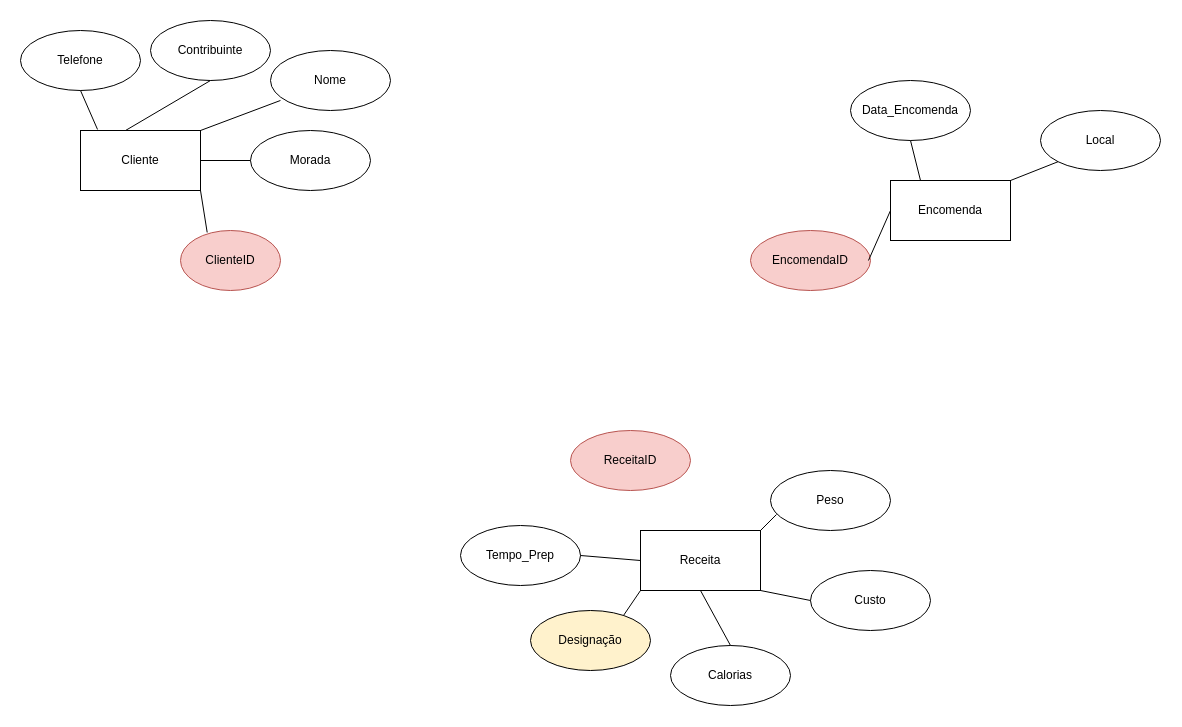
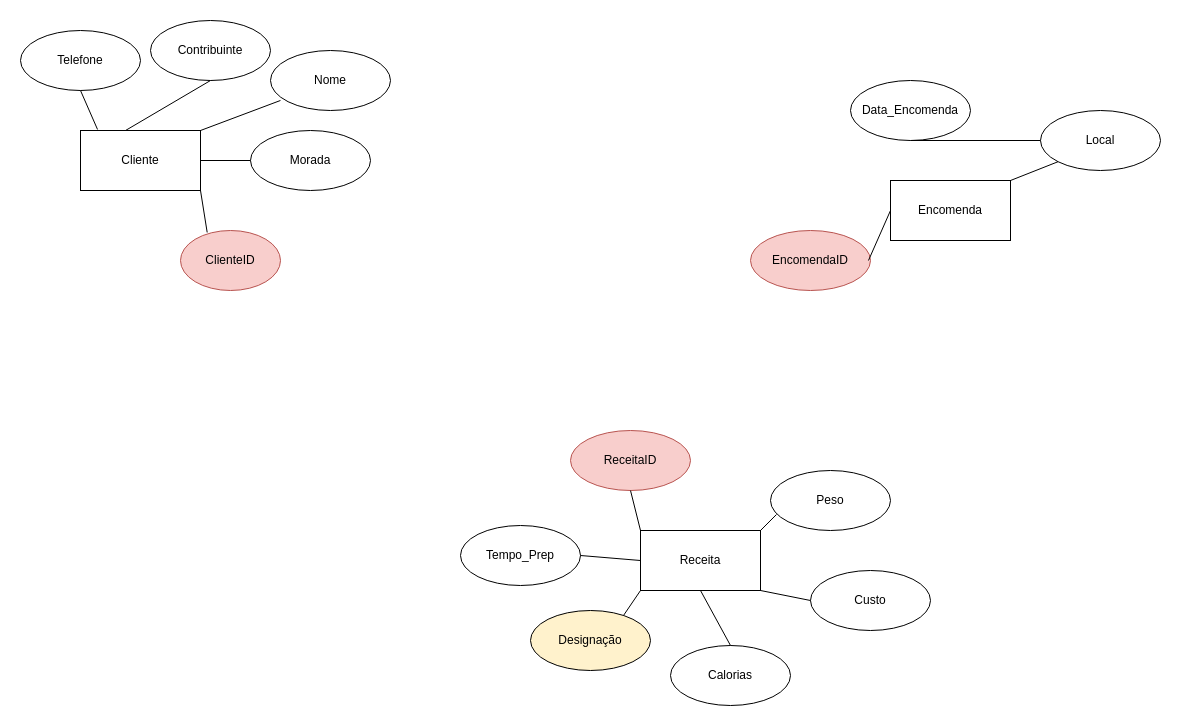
edge "Data_Encomenda" -- "Encomenda": now "Data_Encomenda" -- "Local"
edge "ReceitaID" -- "Receita": added
